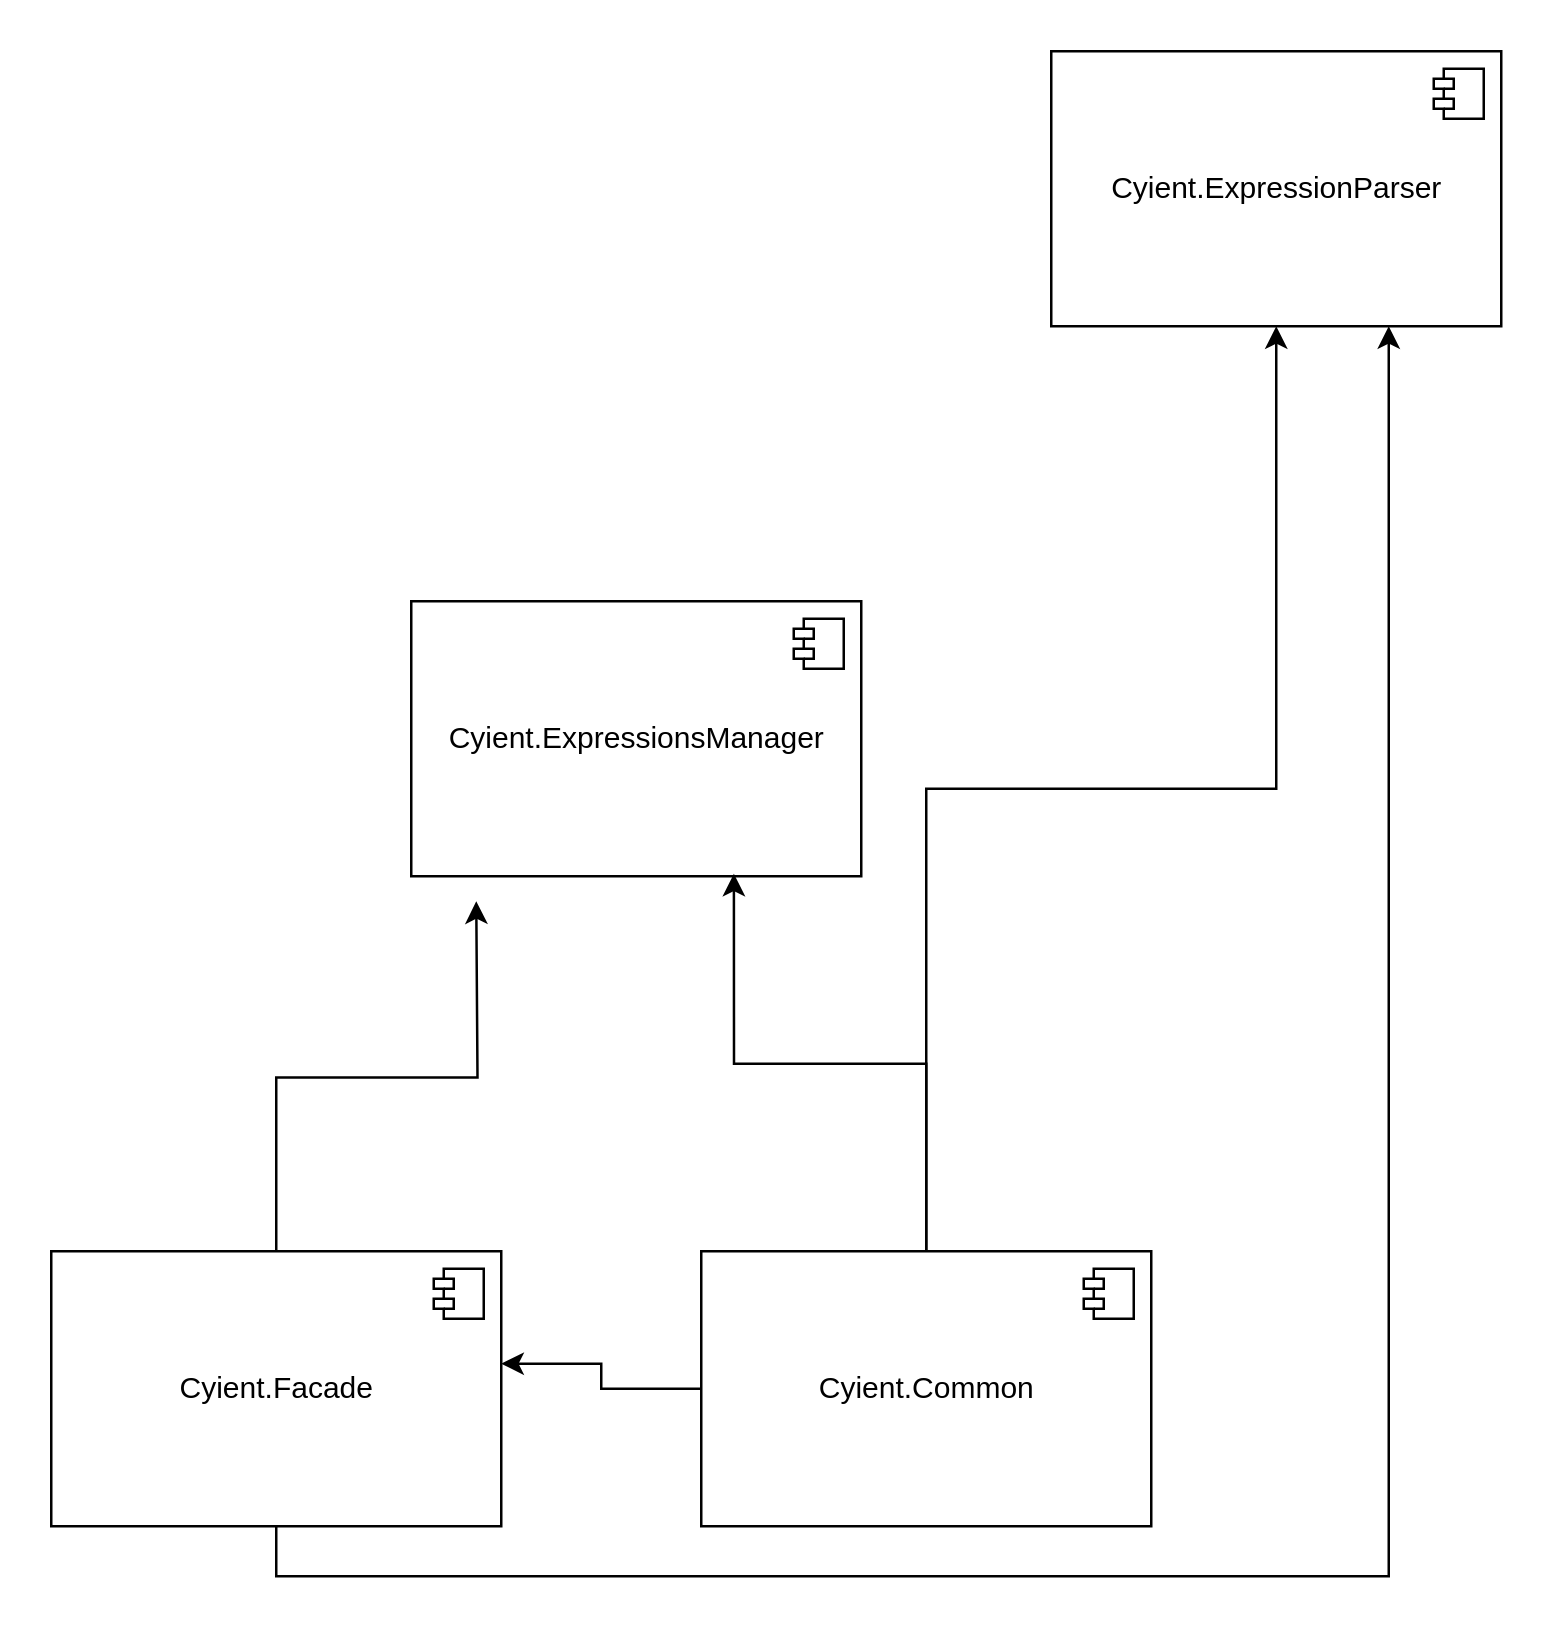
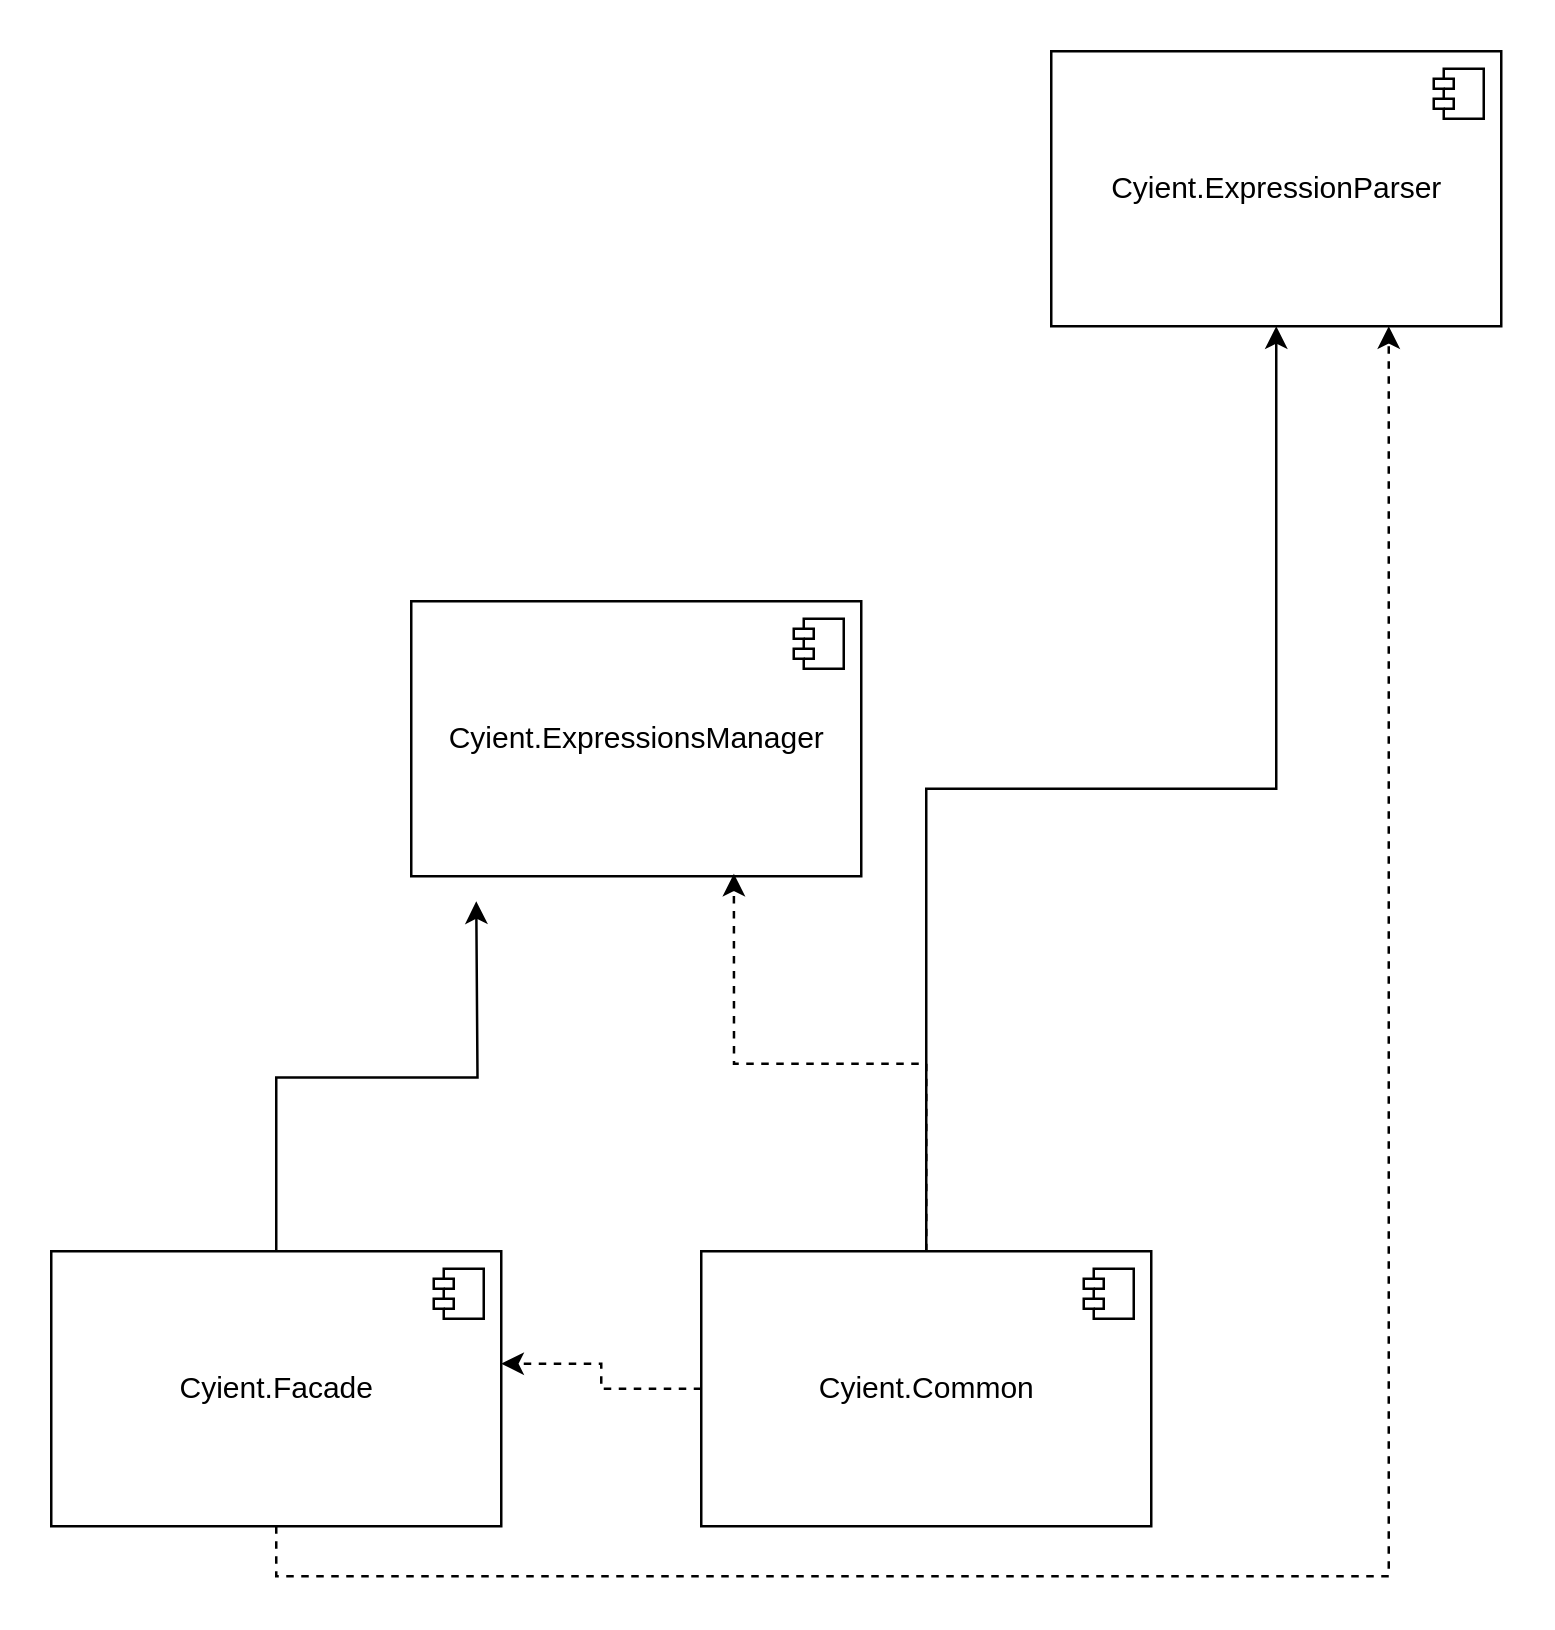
edge "Cyient.Common" -> "Cyient.ExpressionsManager": style solid -> dashed
edge "Cyient.Common" -> "Cyient.Facade": style solid -> dashed
edge "Cyient.Facade" -> "Cyient.ExpressionParser": style solid -> dashed
